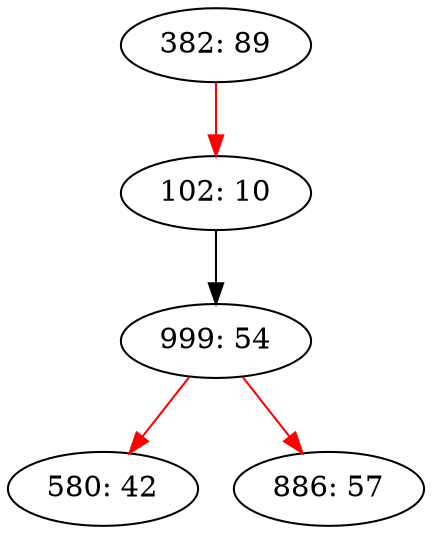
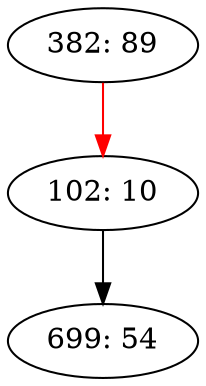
node "999: 54": label "999: 54" -> "699: 54"
node "580: 42": removed
node "886: 57": removed
